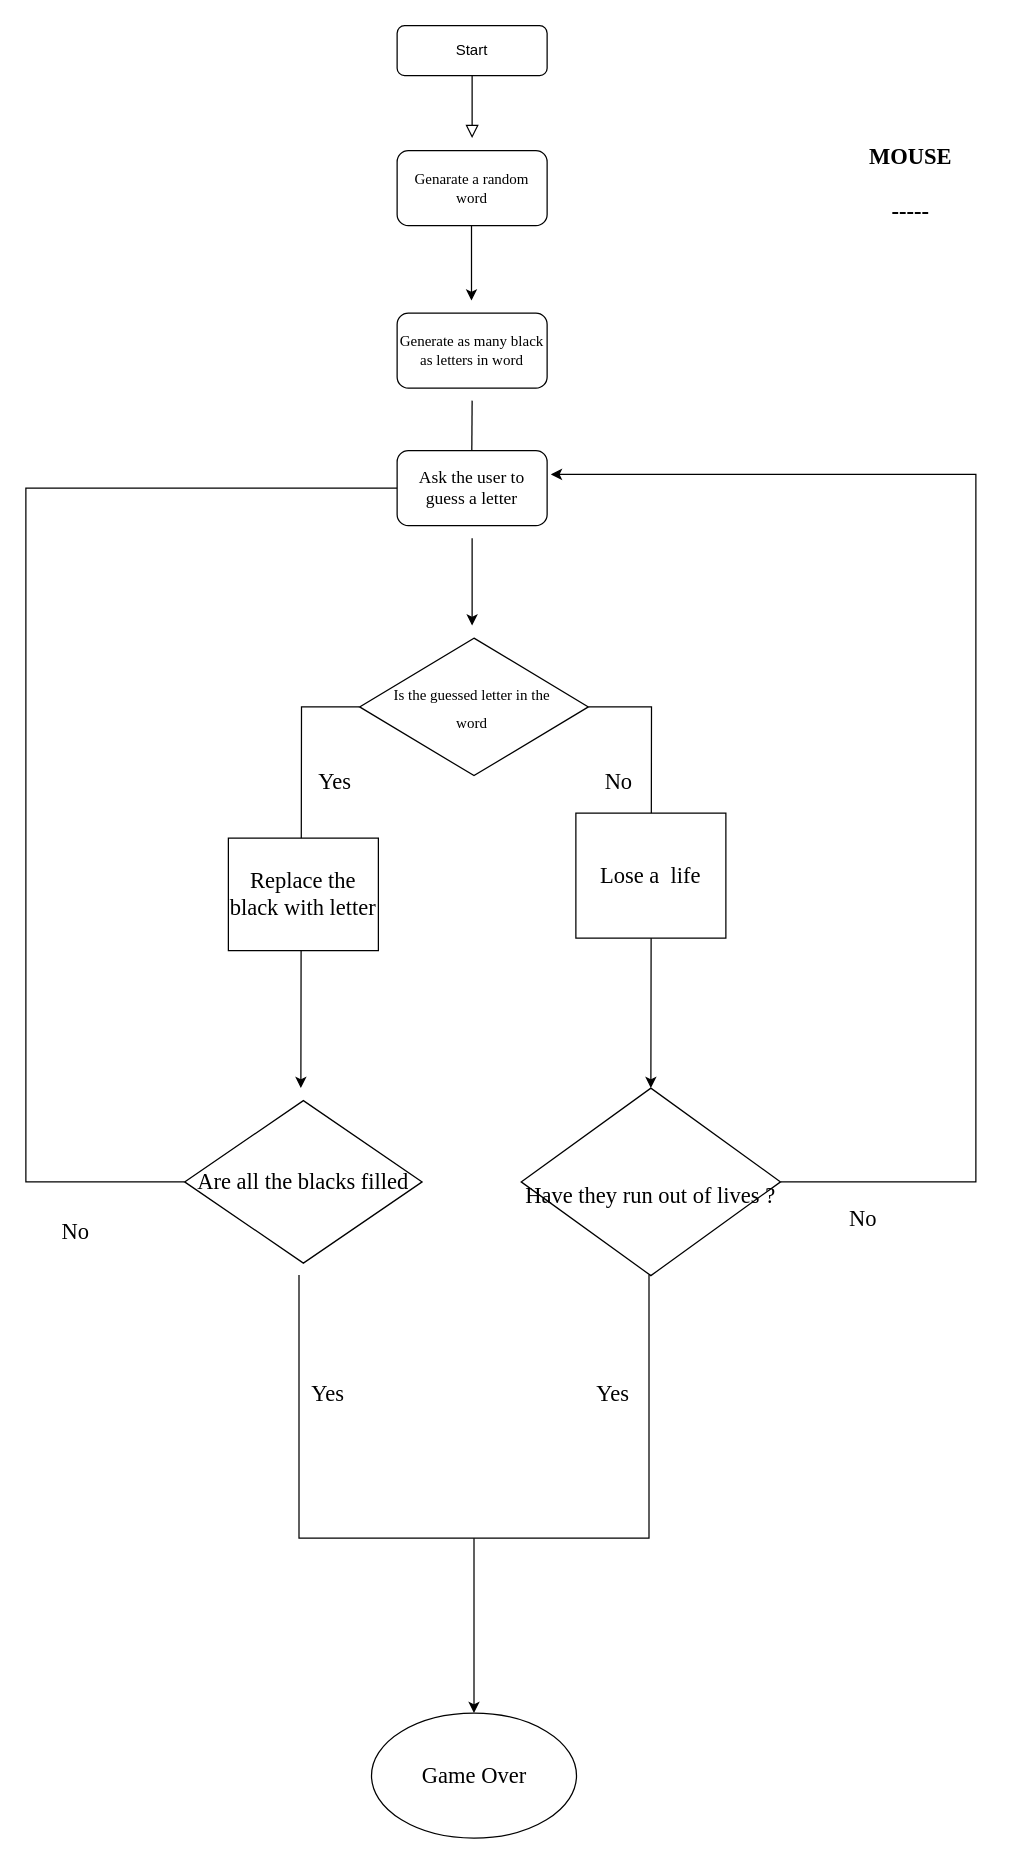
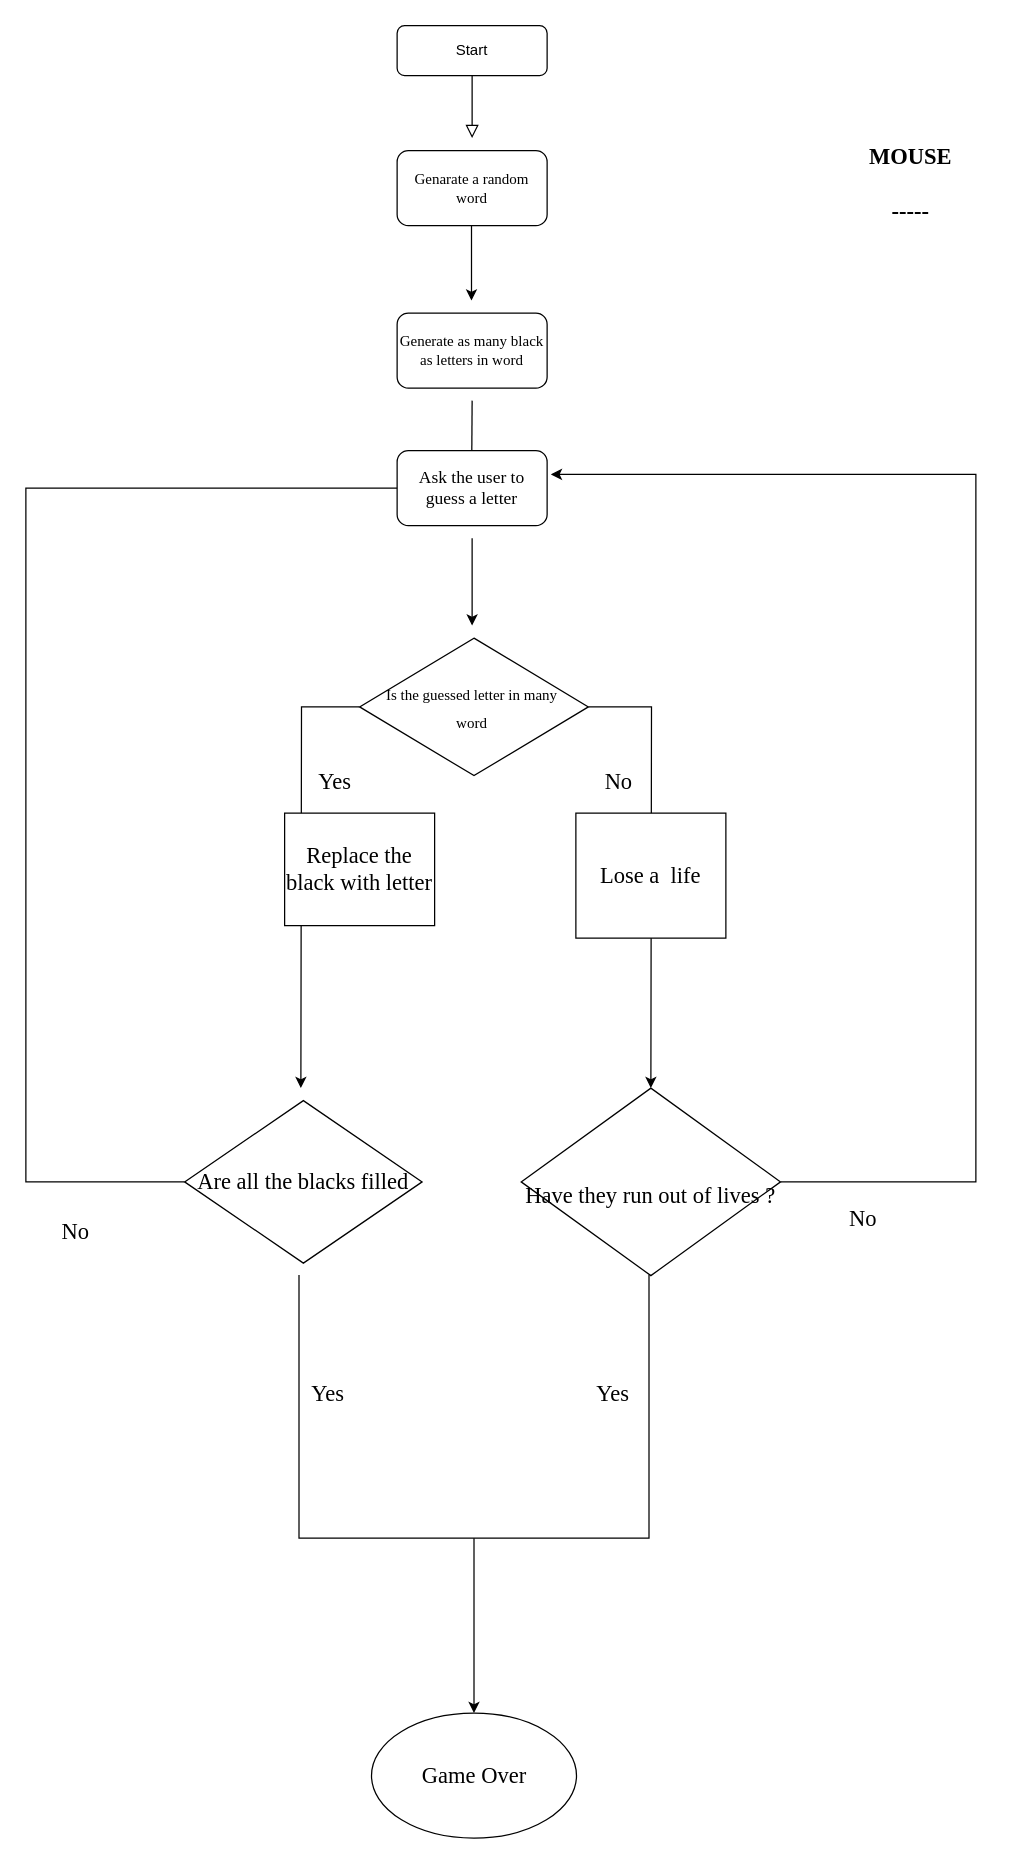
node "Is the guessed letter in the word": label "Is the guessed letter in the word" -> "Is the guessed letter in many word"
node "Replace the black with letter": moved (303, 894) -> (359, 869)
